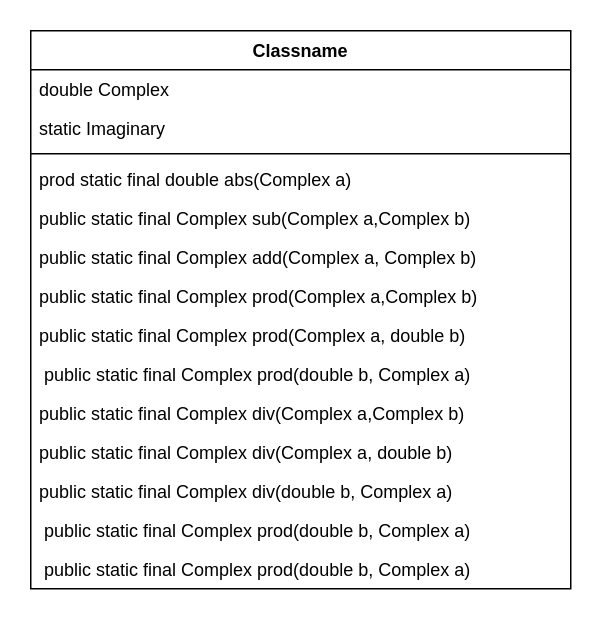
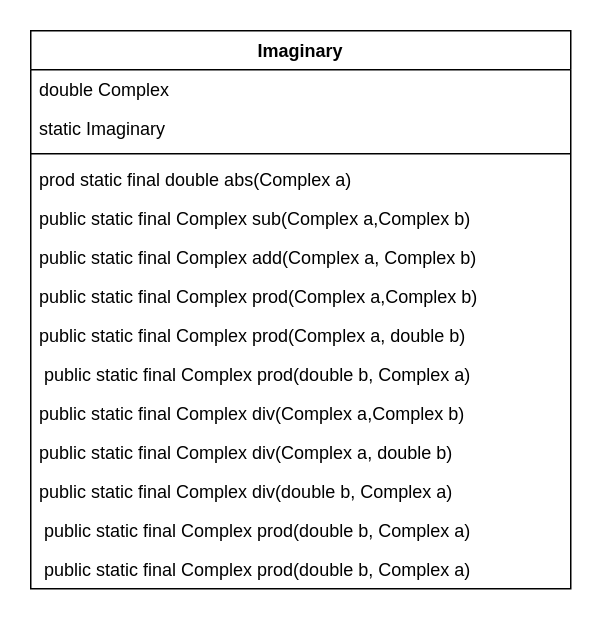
node "Classname": label "Classname" -> "Imaginary"
